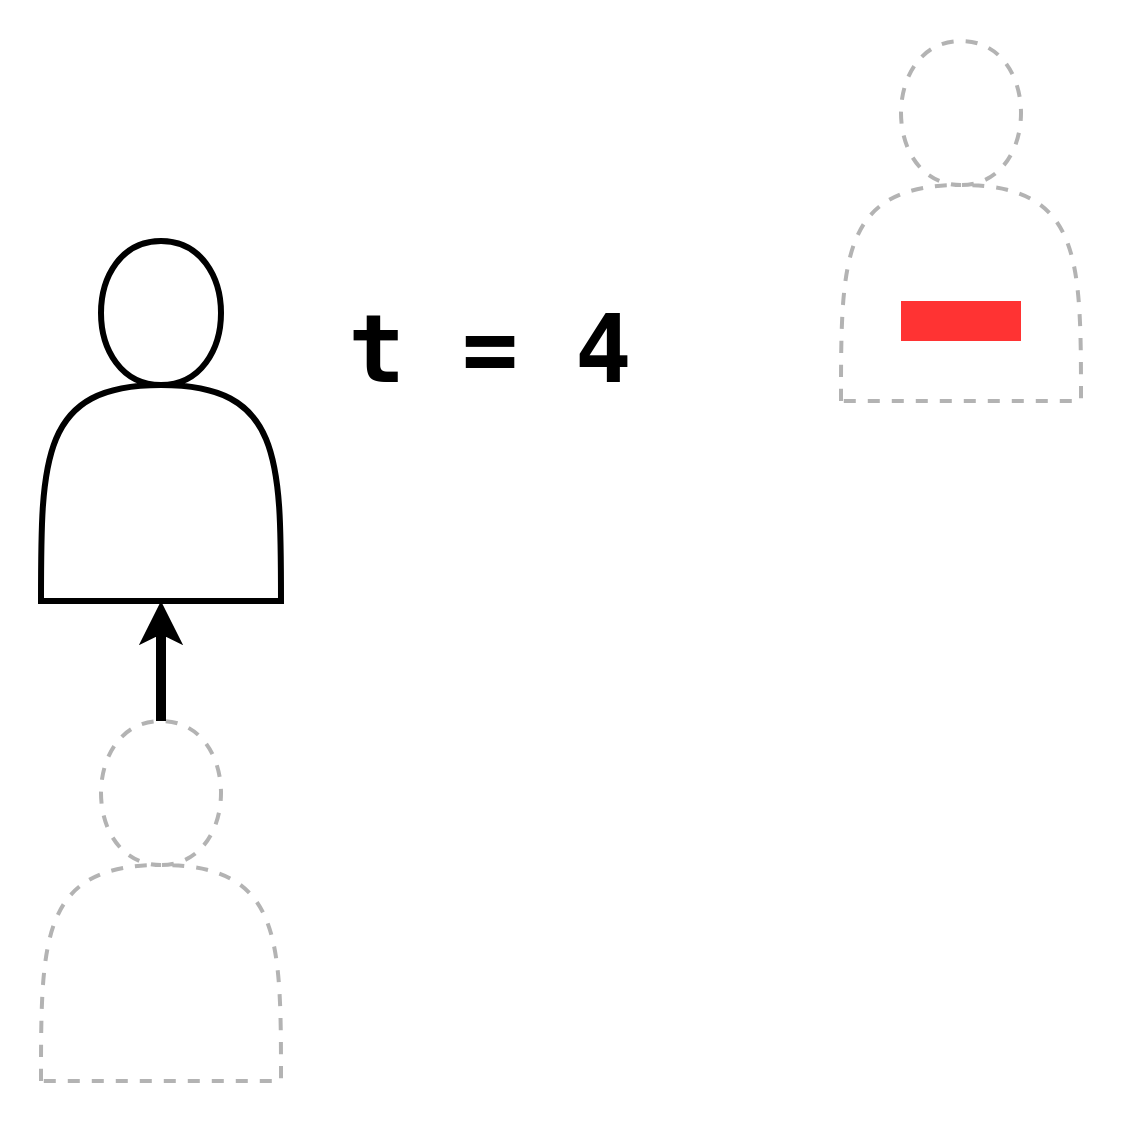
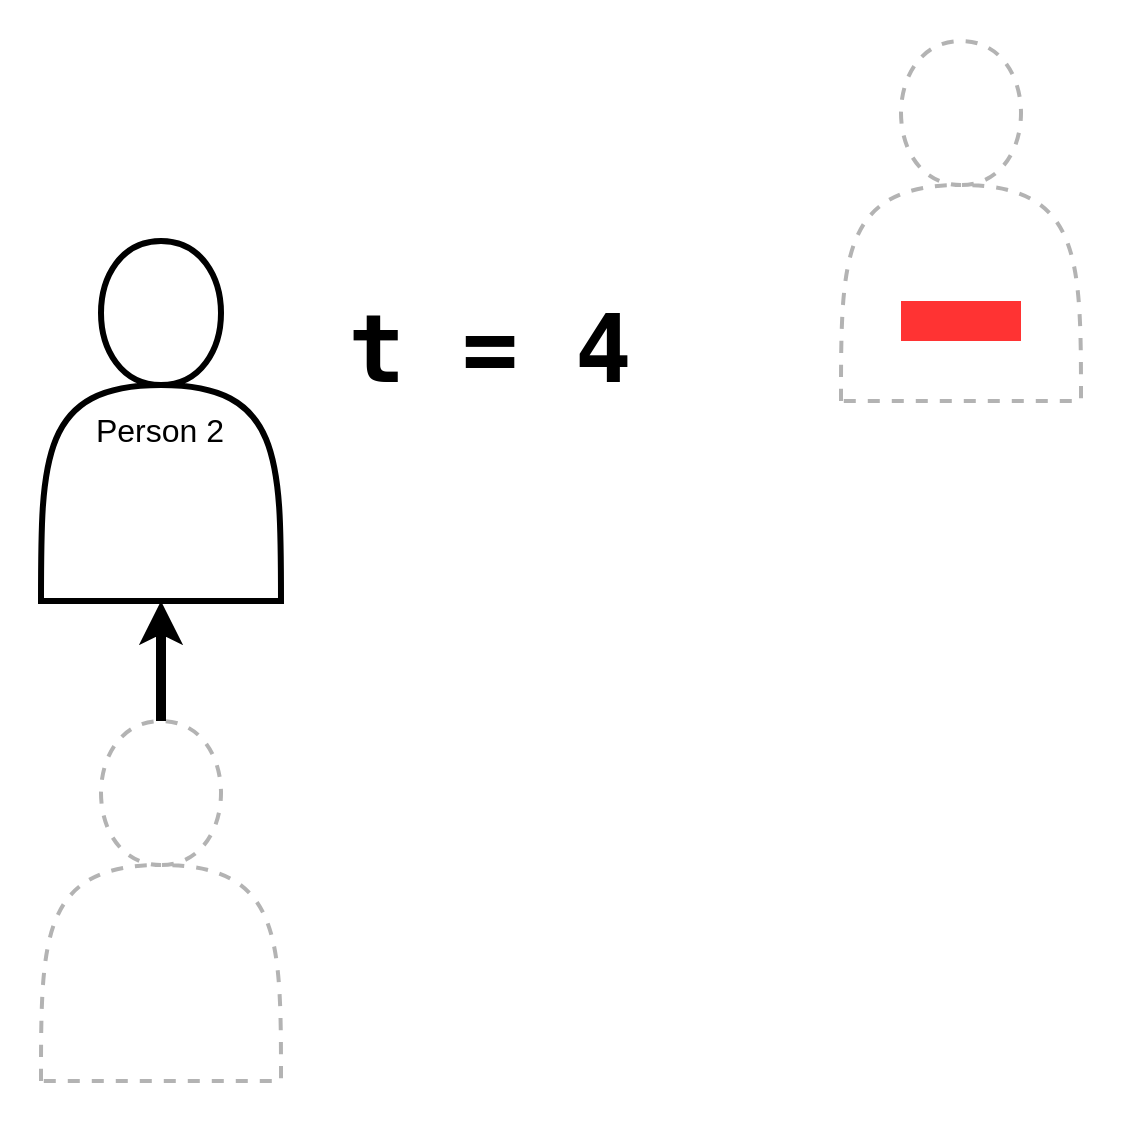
node "Person 2": added
